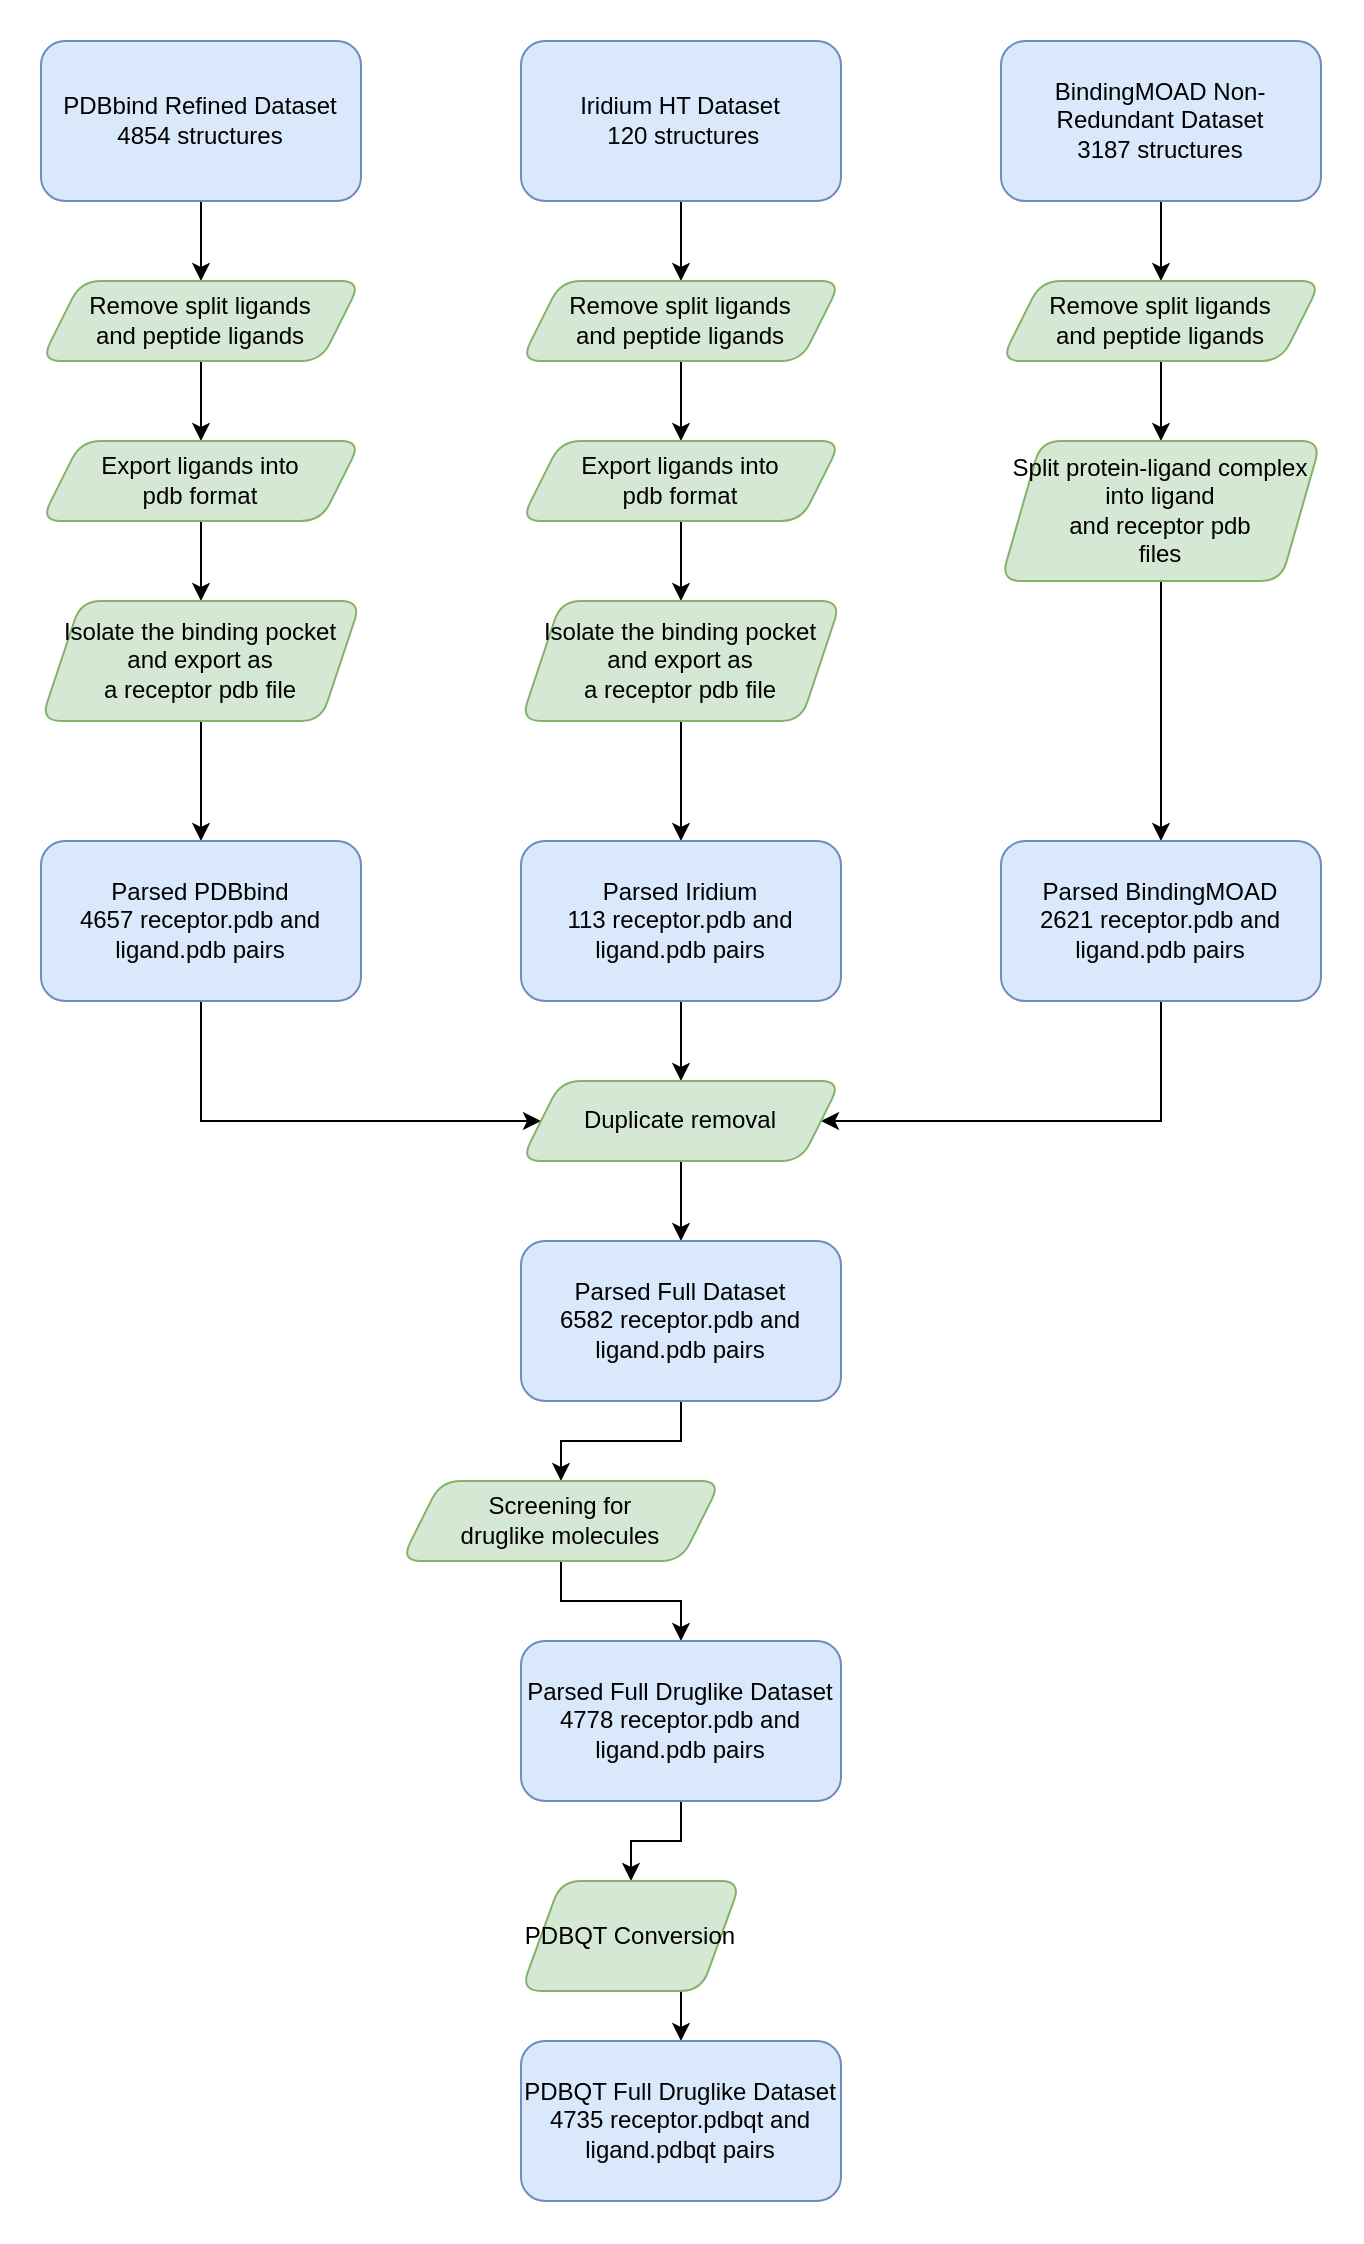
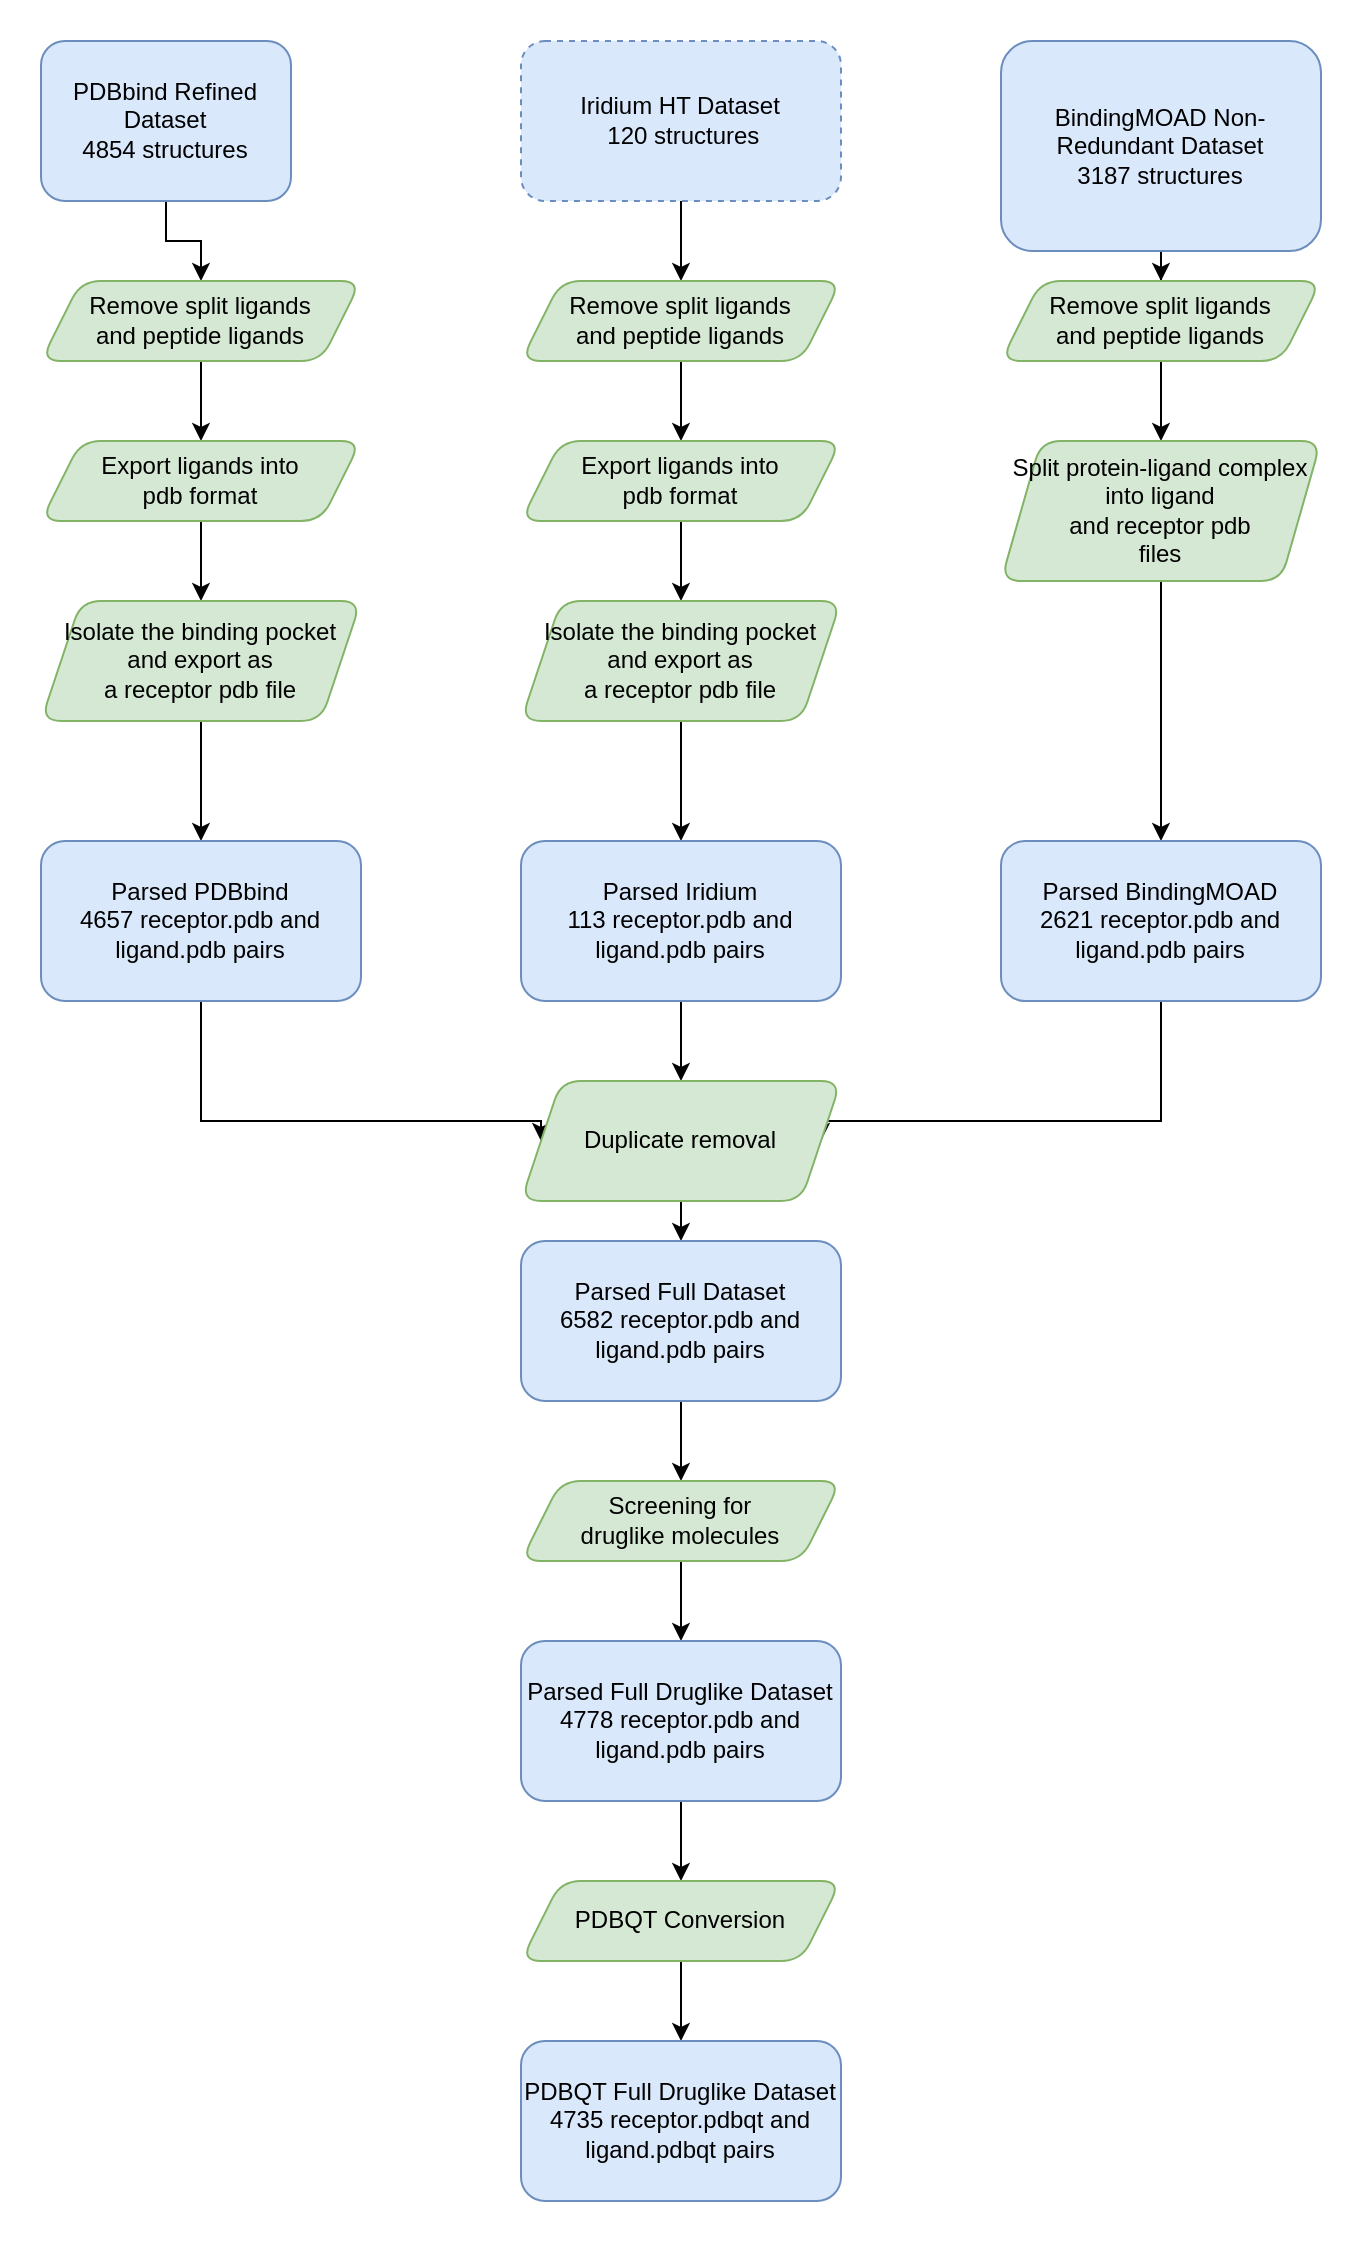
node "PDBbind Refined Dataset 4854 structures": size 320x160 -> 250x160
node "Iridium HT Dataset 120 structures": style solid -> dashed
node "BindingMOAD Non-Redundant Dataset 3187 structures": size 320x160 -> 320x210
node "Duplicate removal": size 320x80 -> 320x120
node "Screening for druglike molecules": moved (561, 1521) -> (681, 1521)
node "PDBQT Conversion": size 220x110 -> 320x80
